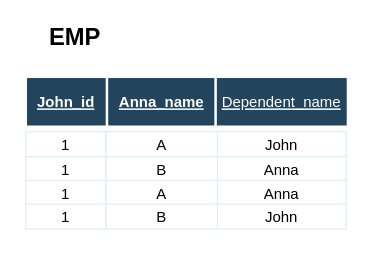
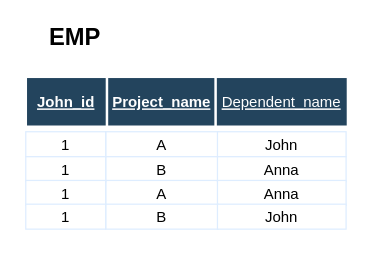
node "Anna_name": label "Anna_name" -> "Project_name"
